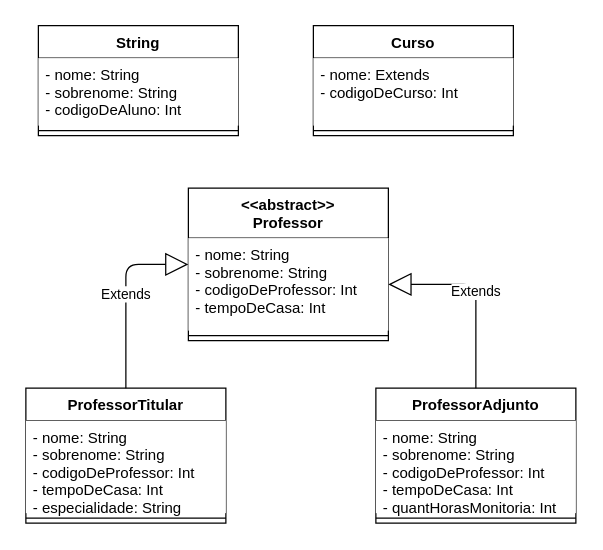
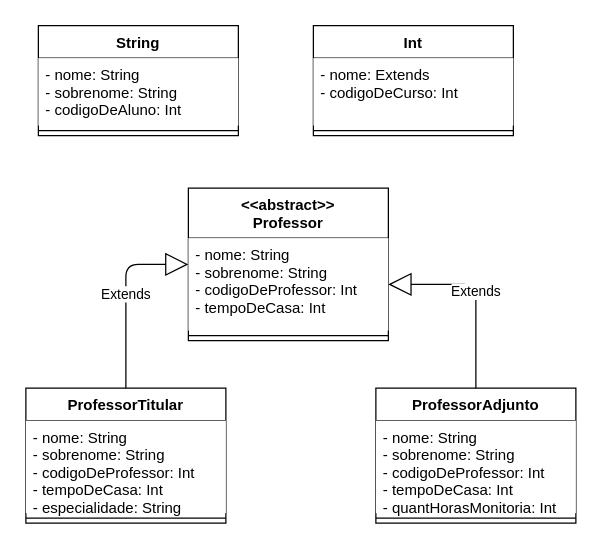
node "Curso": label "Curso" -> "Int"
